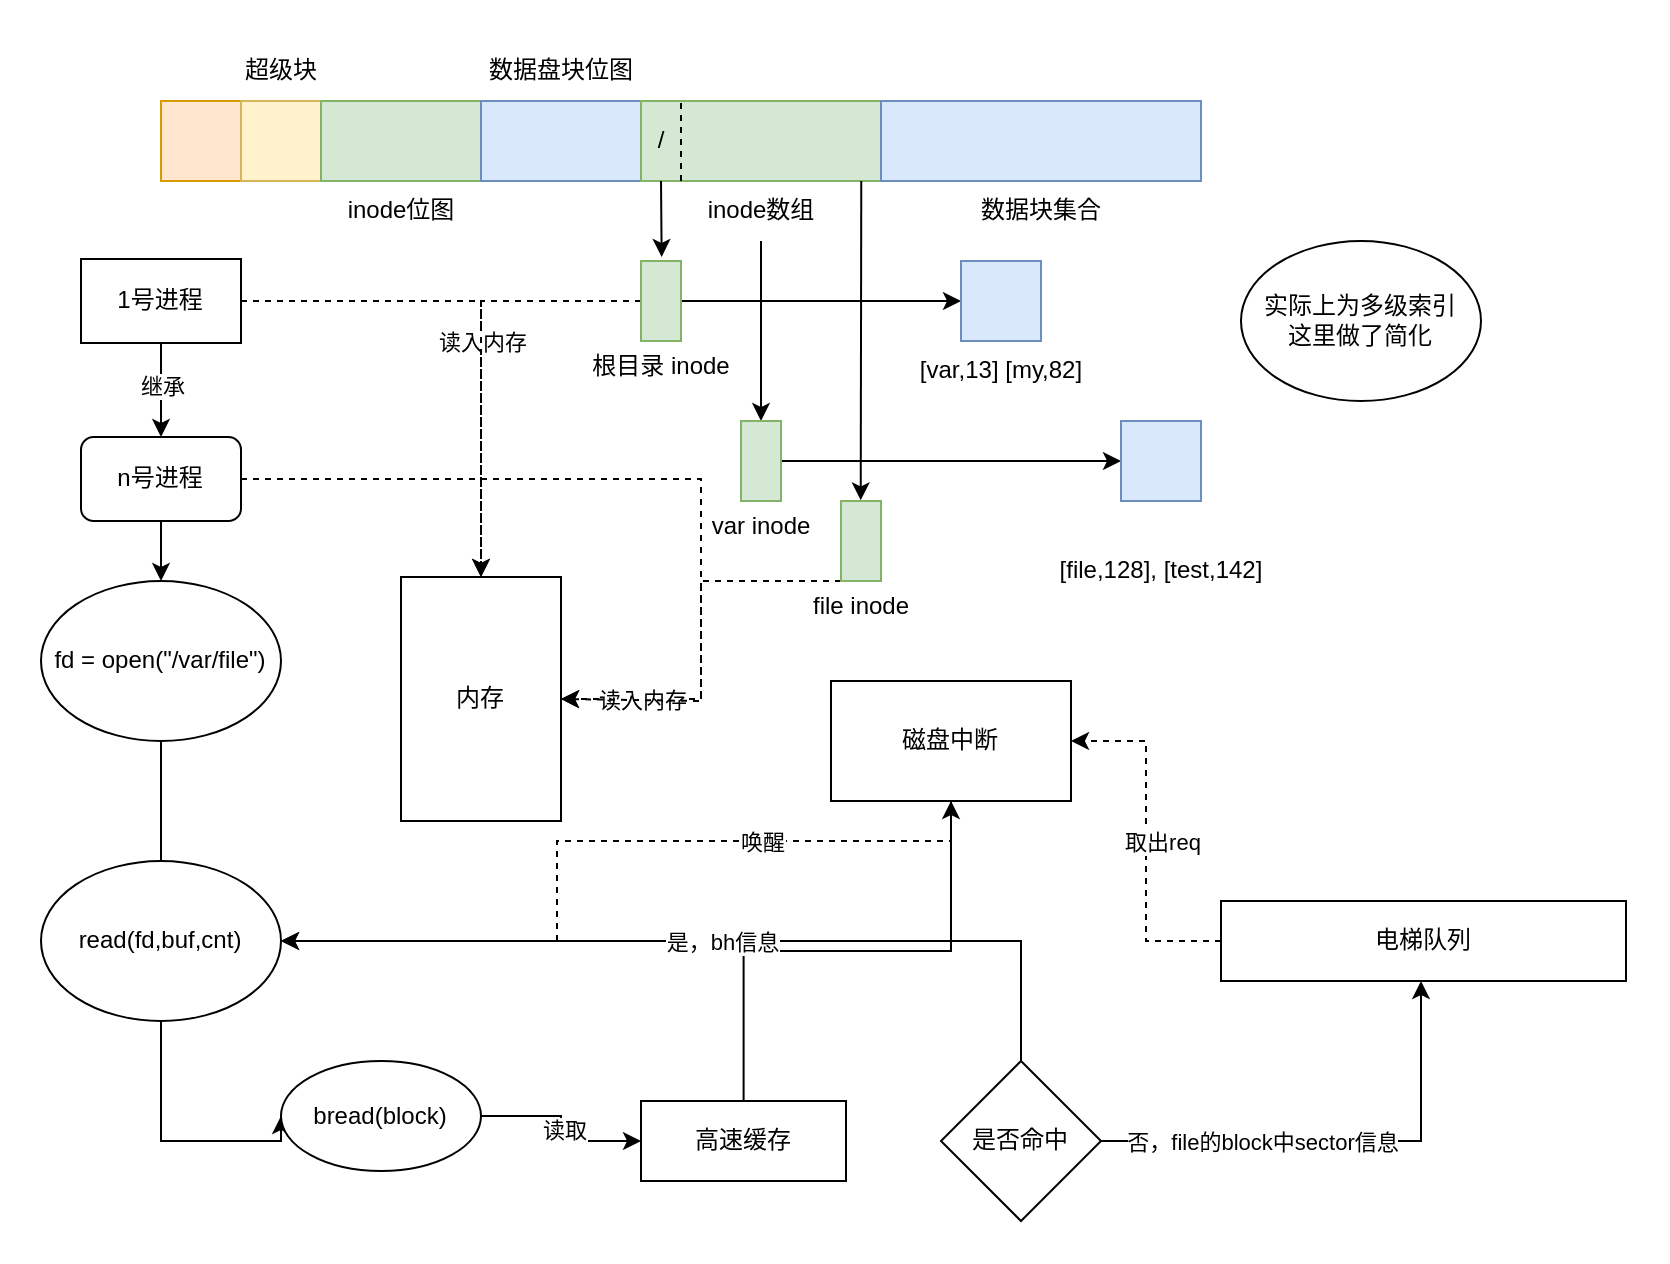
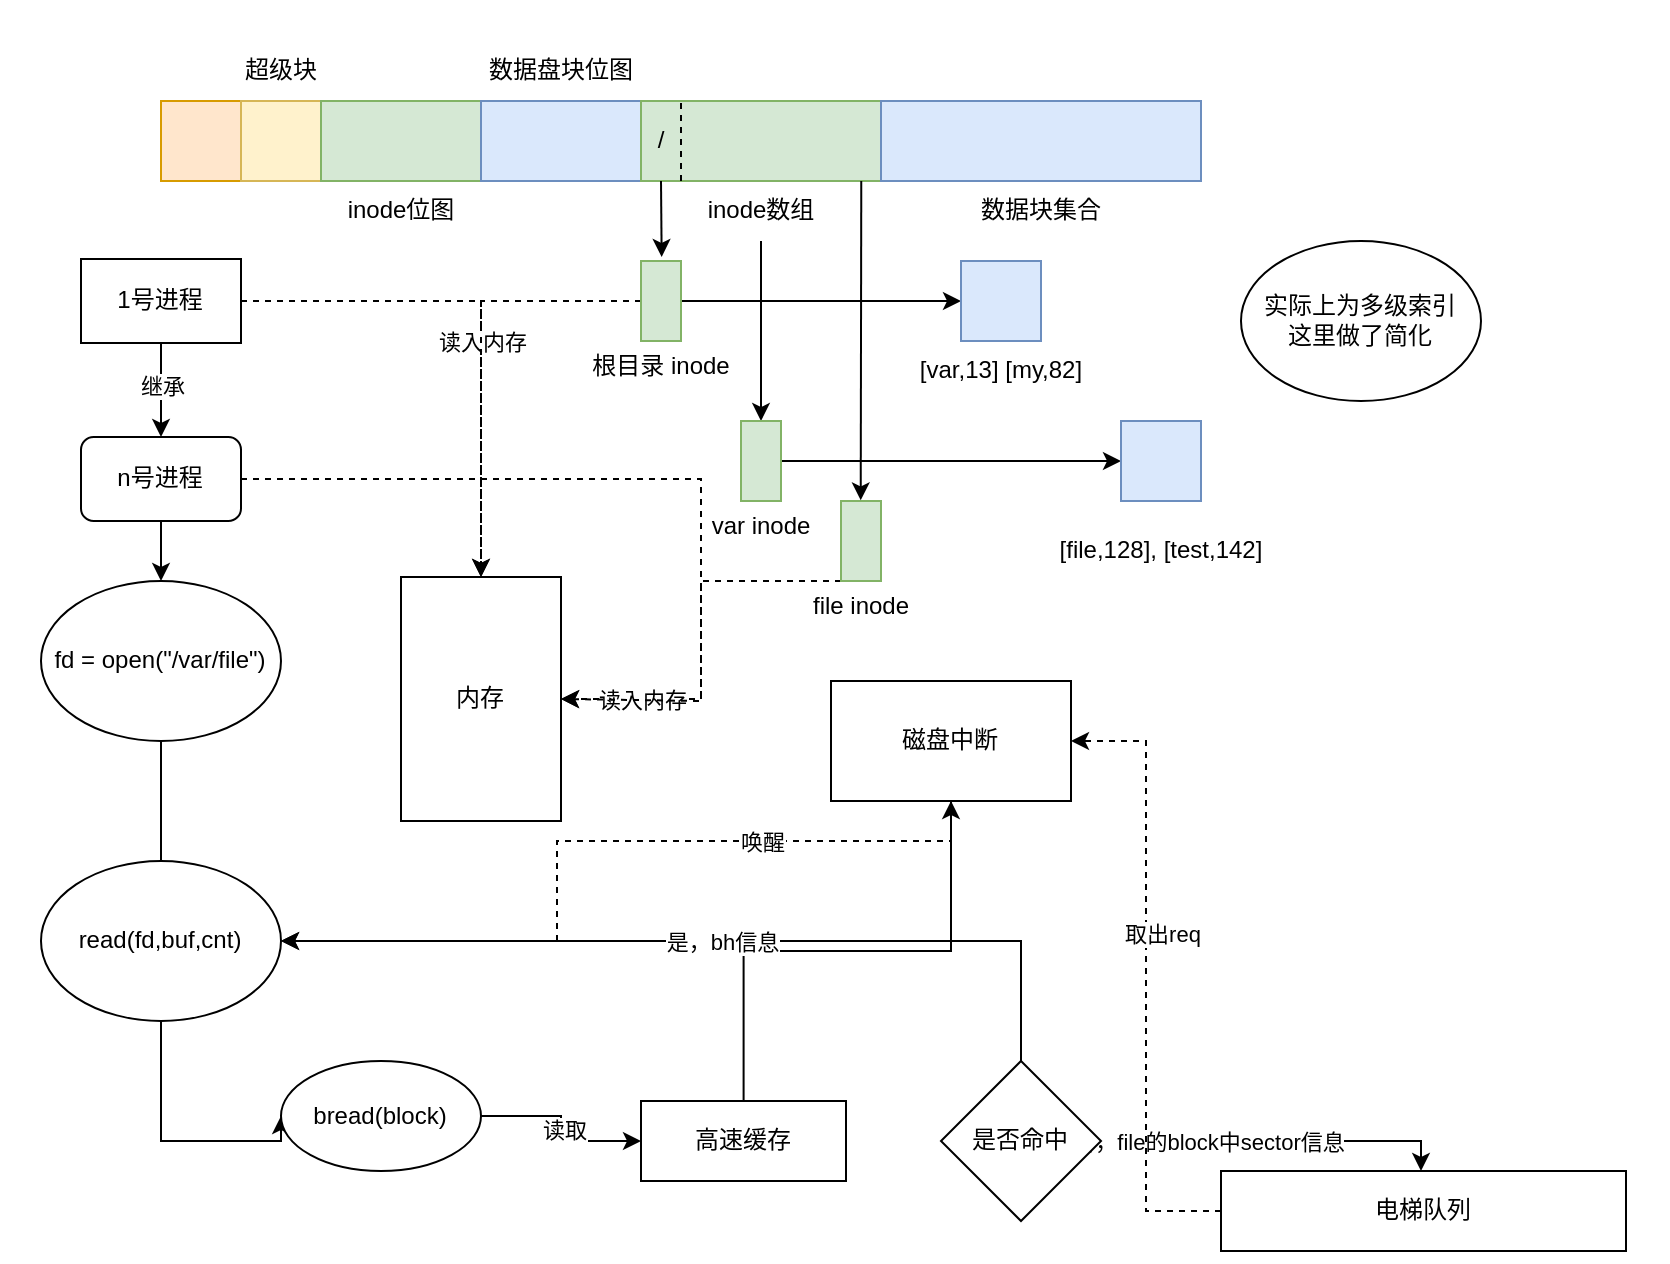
node "[file,128], [test,142]": moved (1161, 571) -> (1161, 551)
node "电梯队列": moved (1424, 941) -> (1424, 1211)
